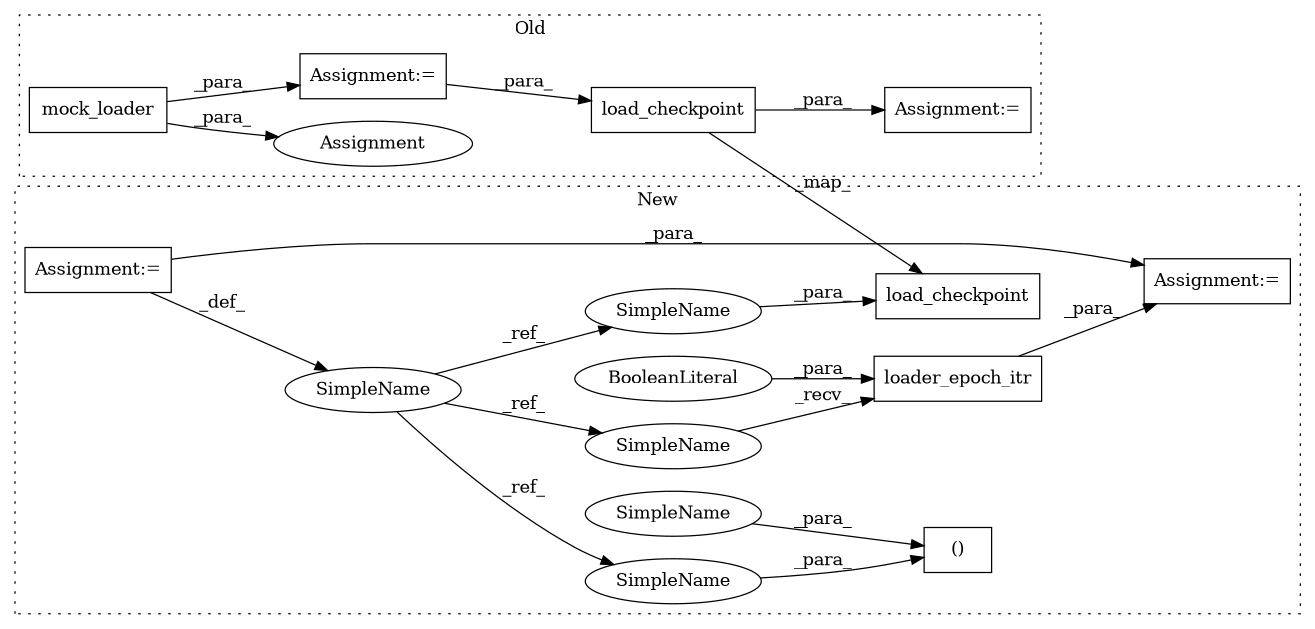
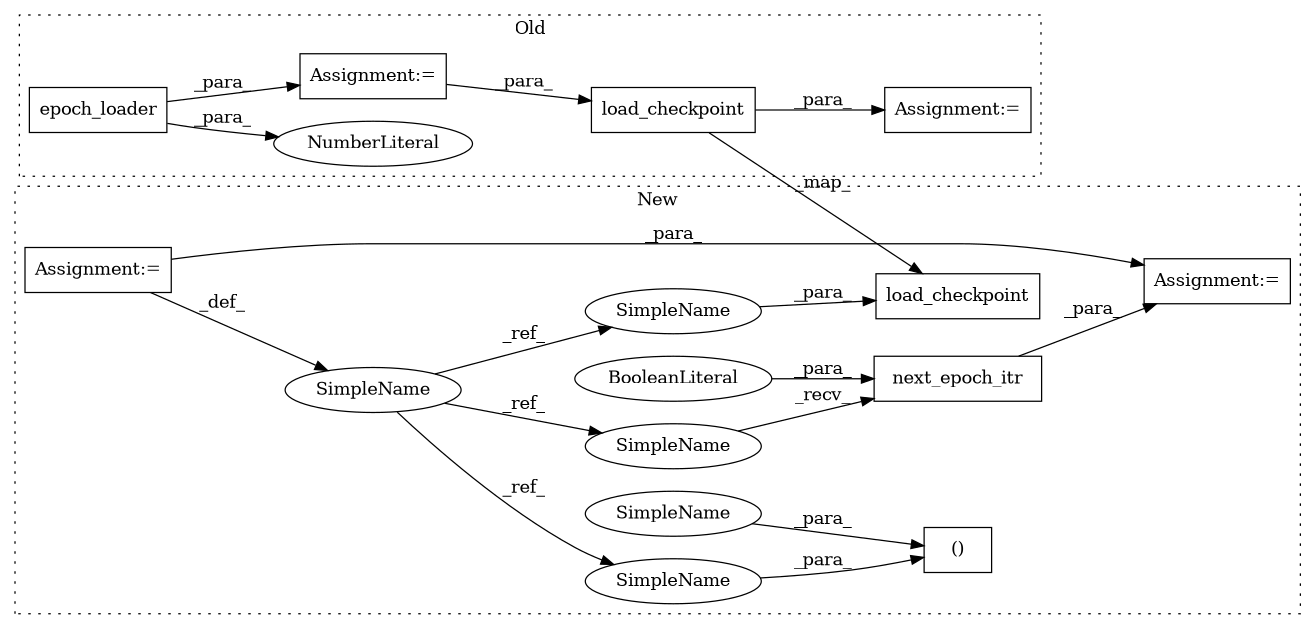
node "mock_loader": label "mock_loader" -> "epoch_loader"
node "Assignment": label "Assignment" -> "NumberLiteral"
node "loader_epoch_itr": label "loader_epoch_itr" -> "next_epoch_itr"
